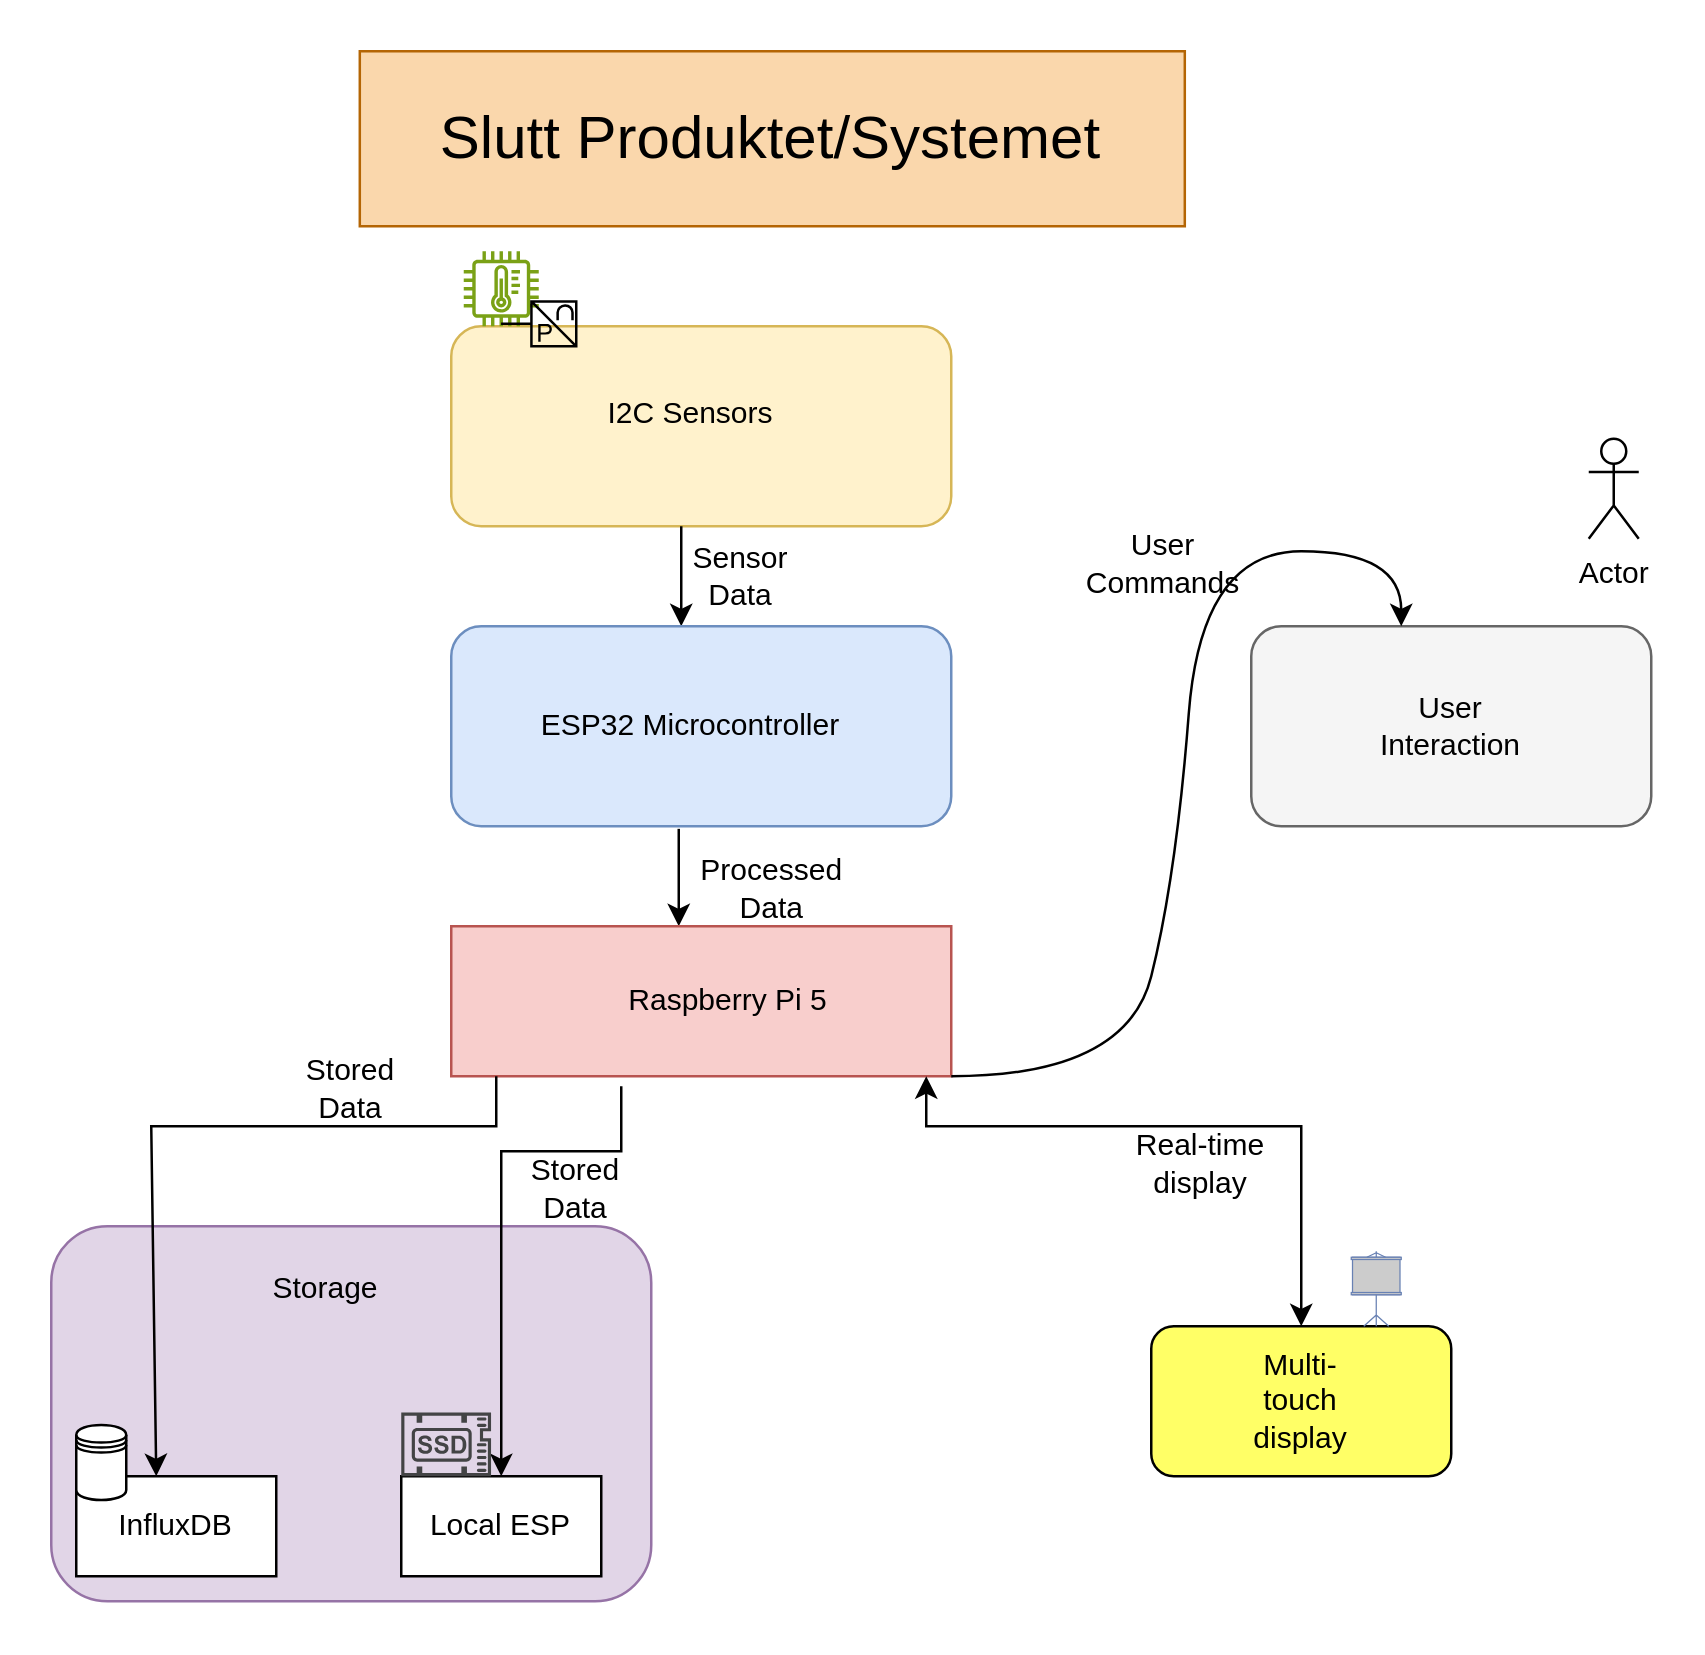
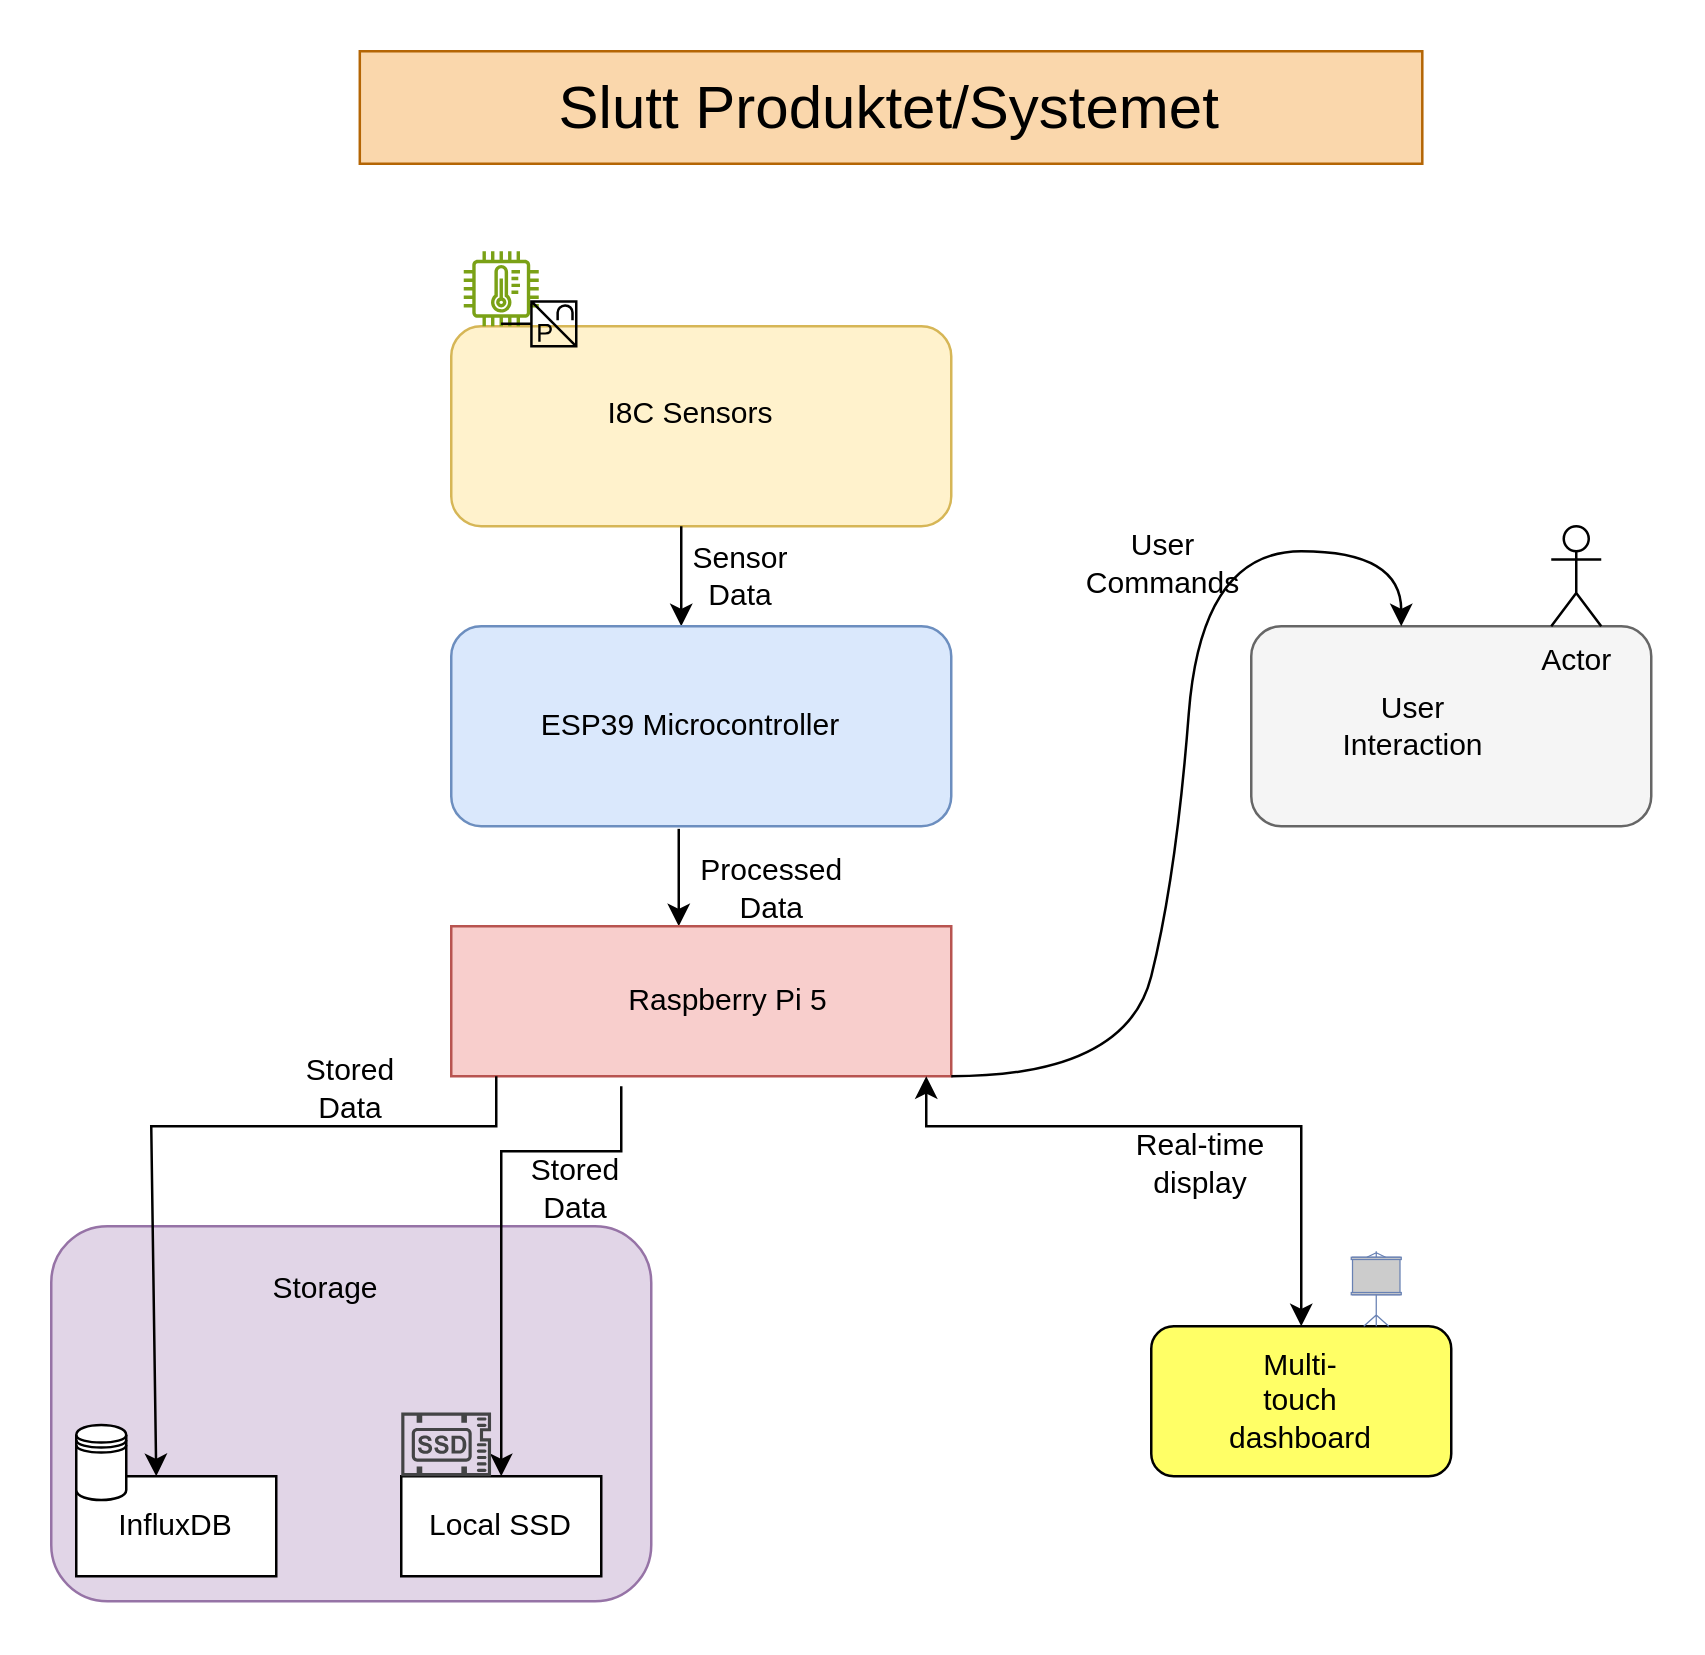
node "Slutt Produktet/Systemet": size 825x175 -> 1063x113
node "I2C Sensors": label "I2C Sensors" -> "I8C Sensors"
node "Actor": moved (1614, 489) -> (1576, 576)
node "ESP32 Microcontroller": label "ESP32 Microcontroller" -> "ESP39 Microcontroller"
node "User Interaction": moved (1451, 726) -> (1414, 726)
node "Multi-touch display": label "Multi-touch display" -> "Multi-touch dashboard"
node "Local ESP": label "Local ESP" -> "Local SSD"
